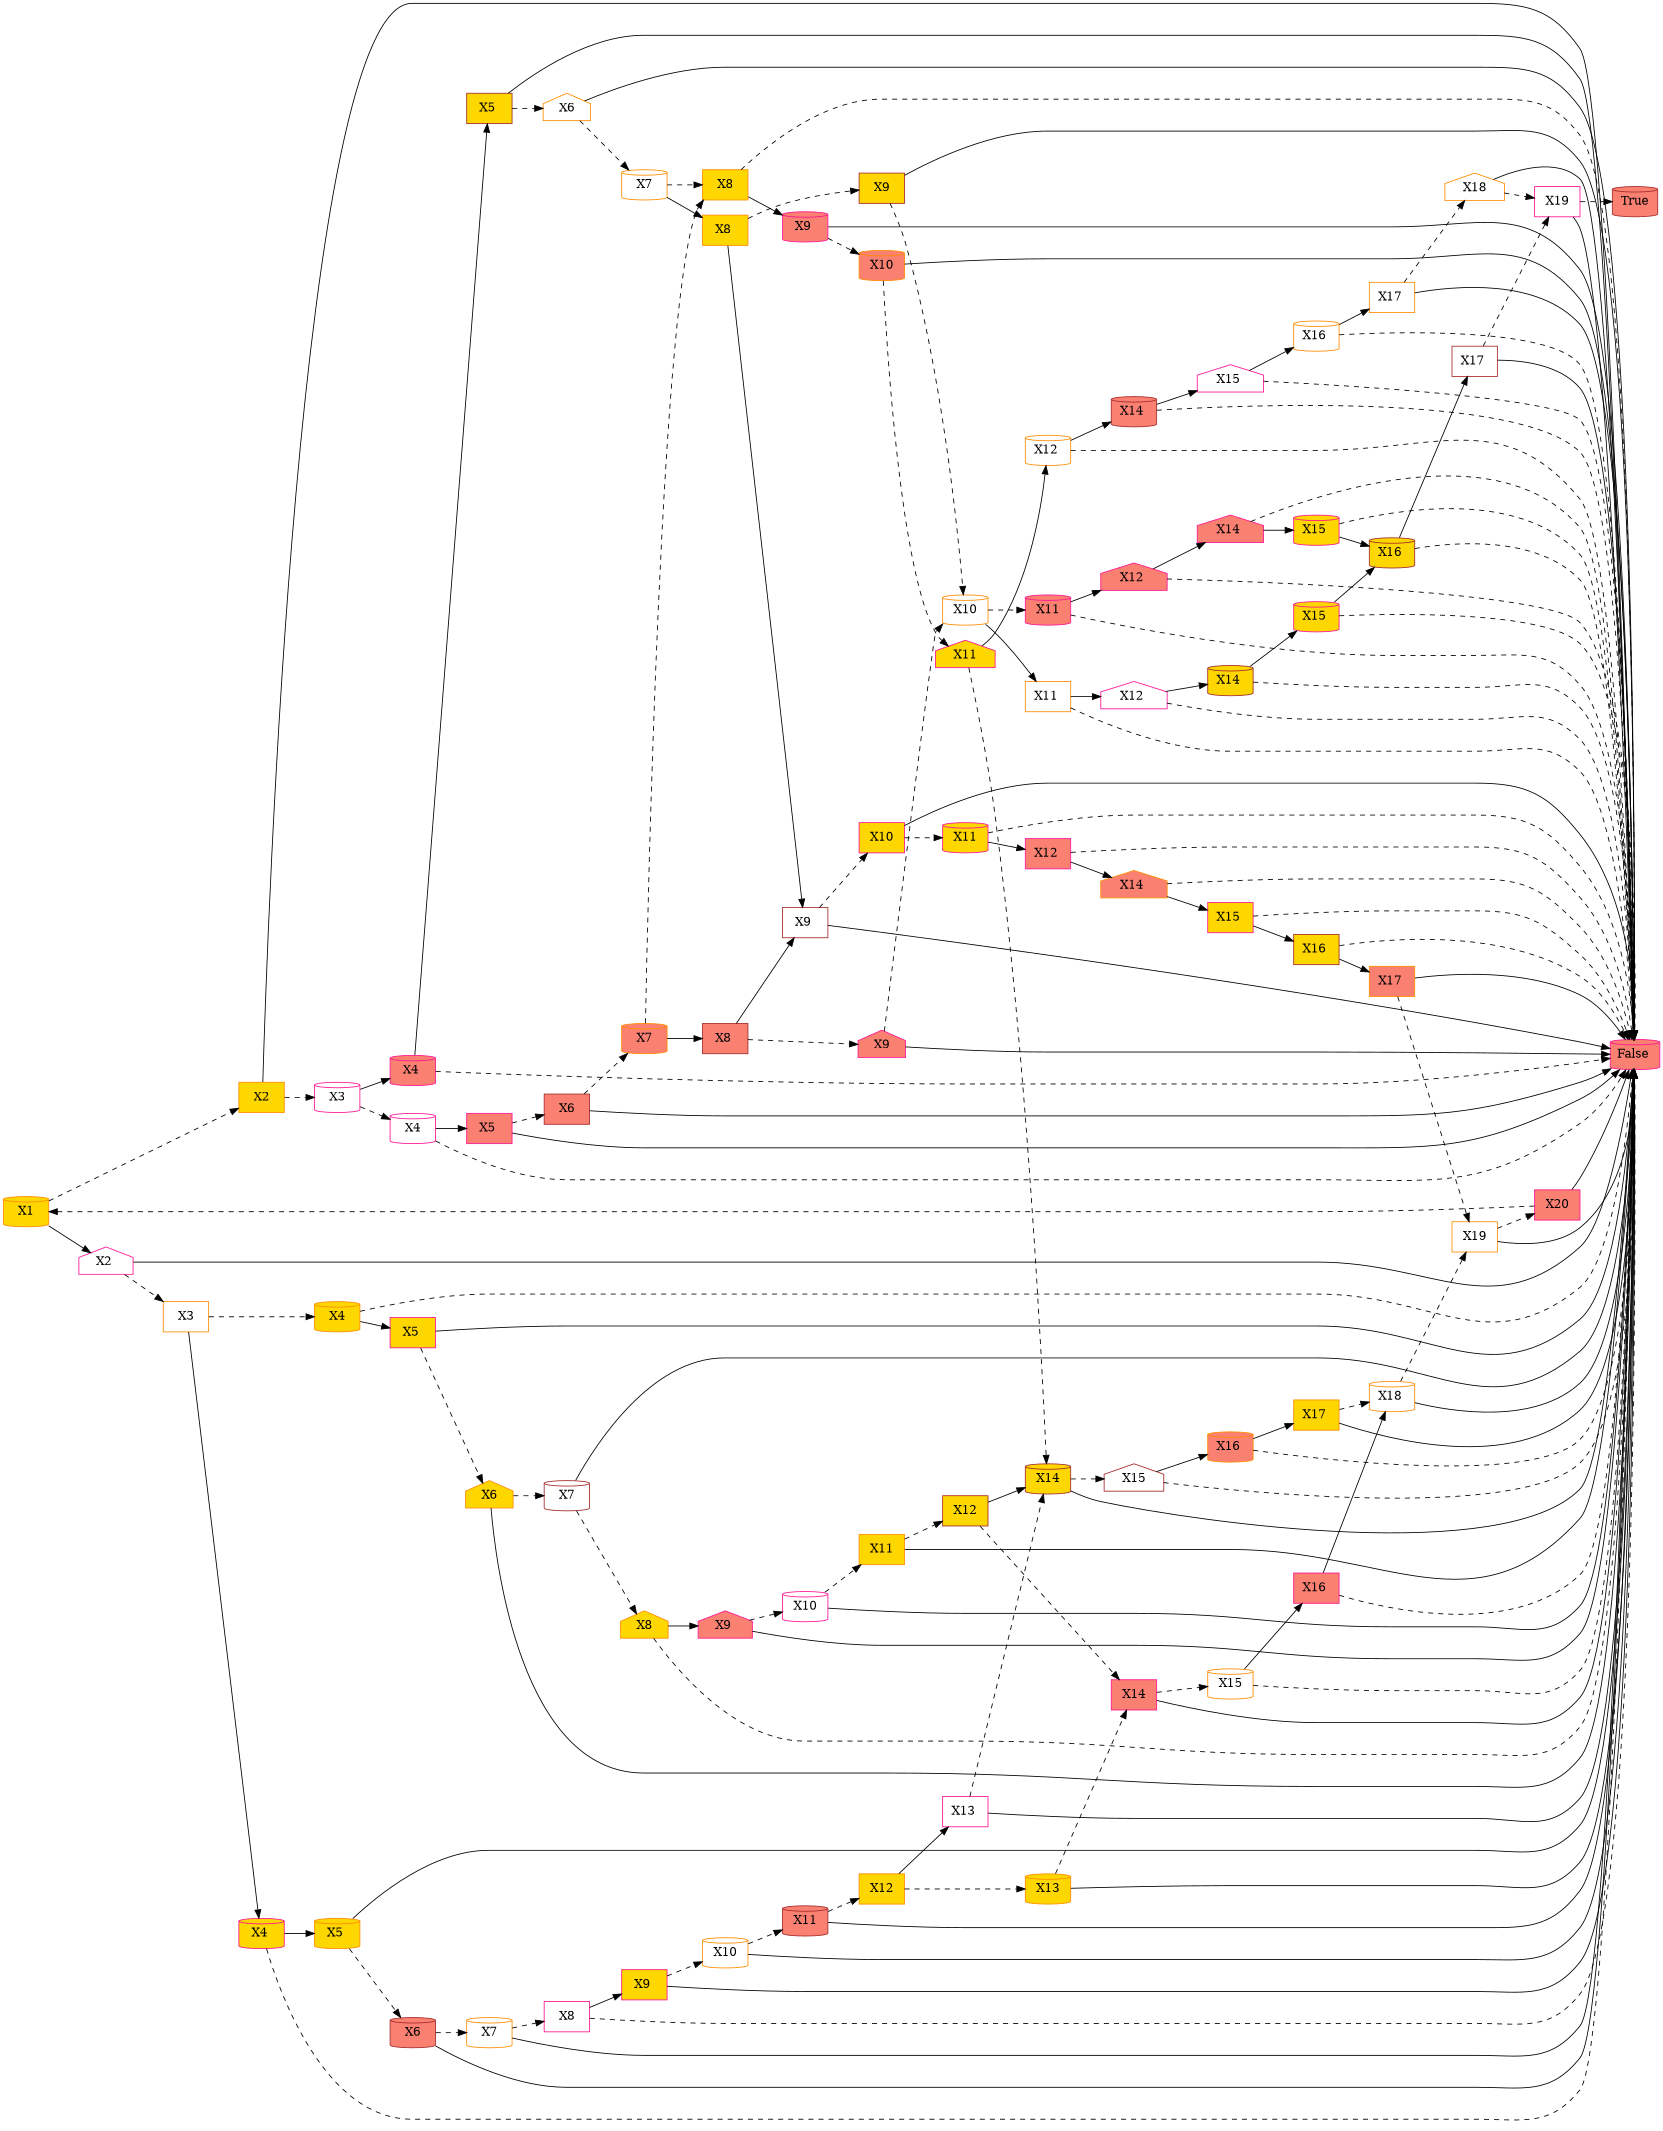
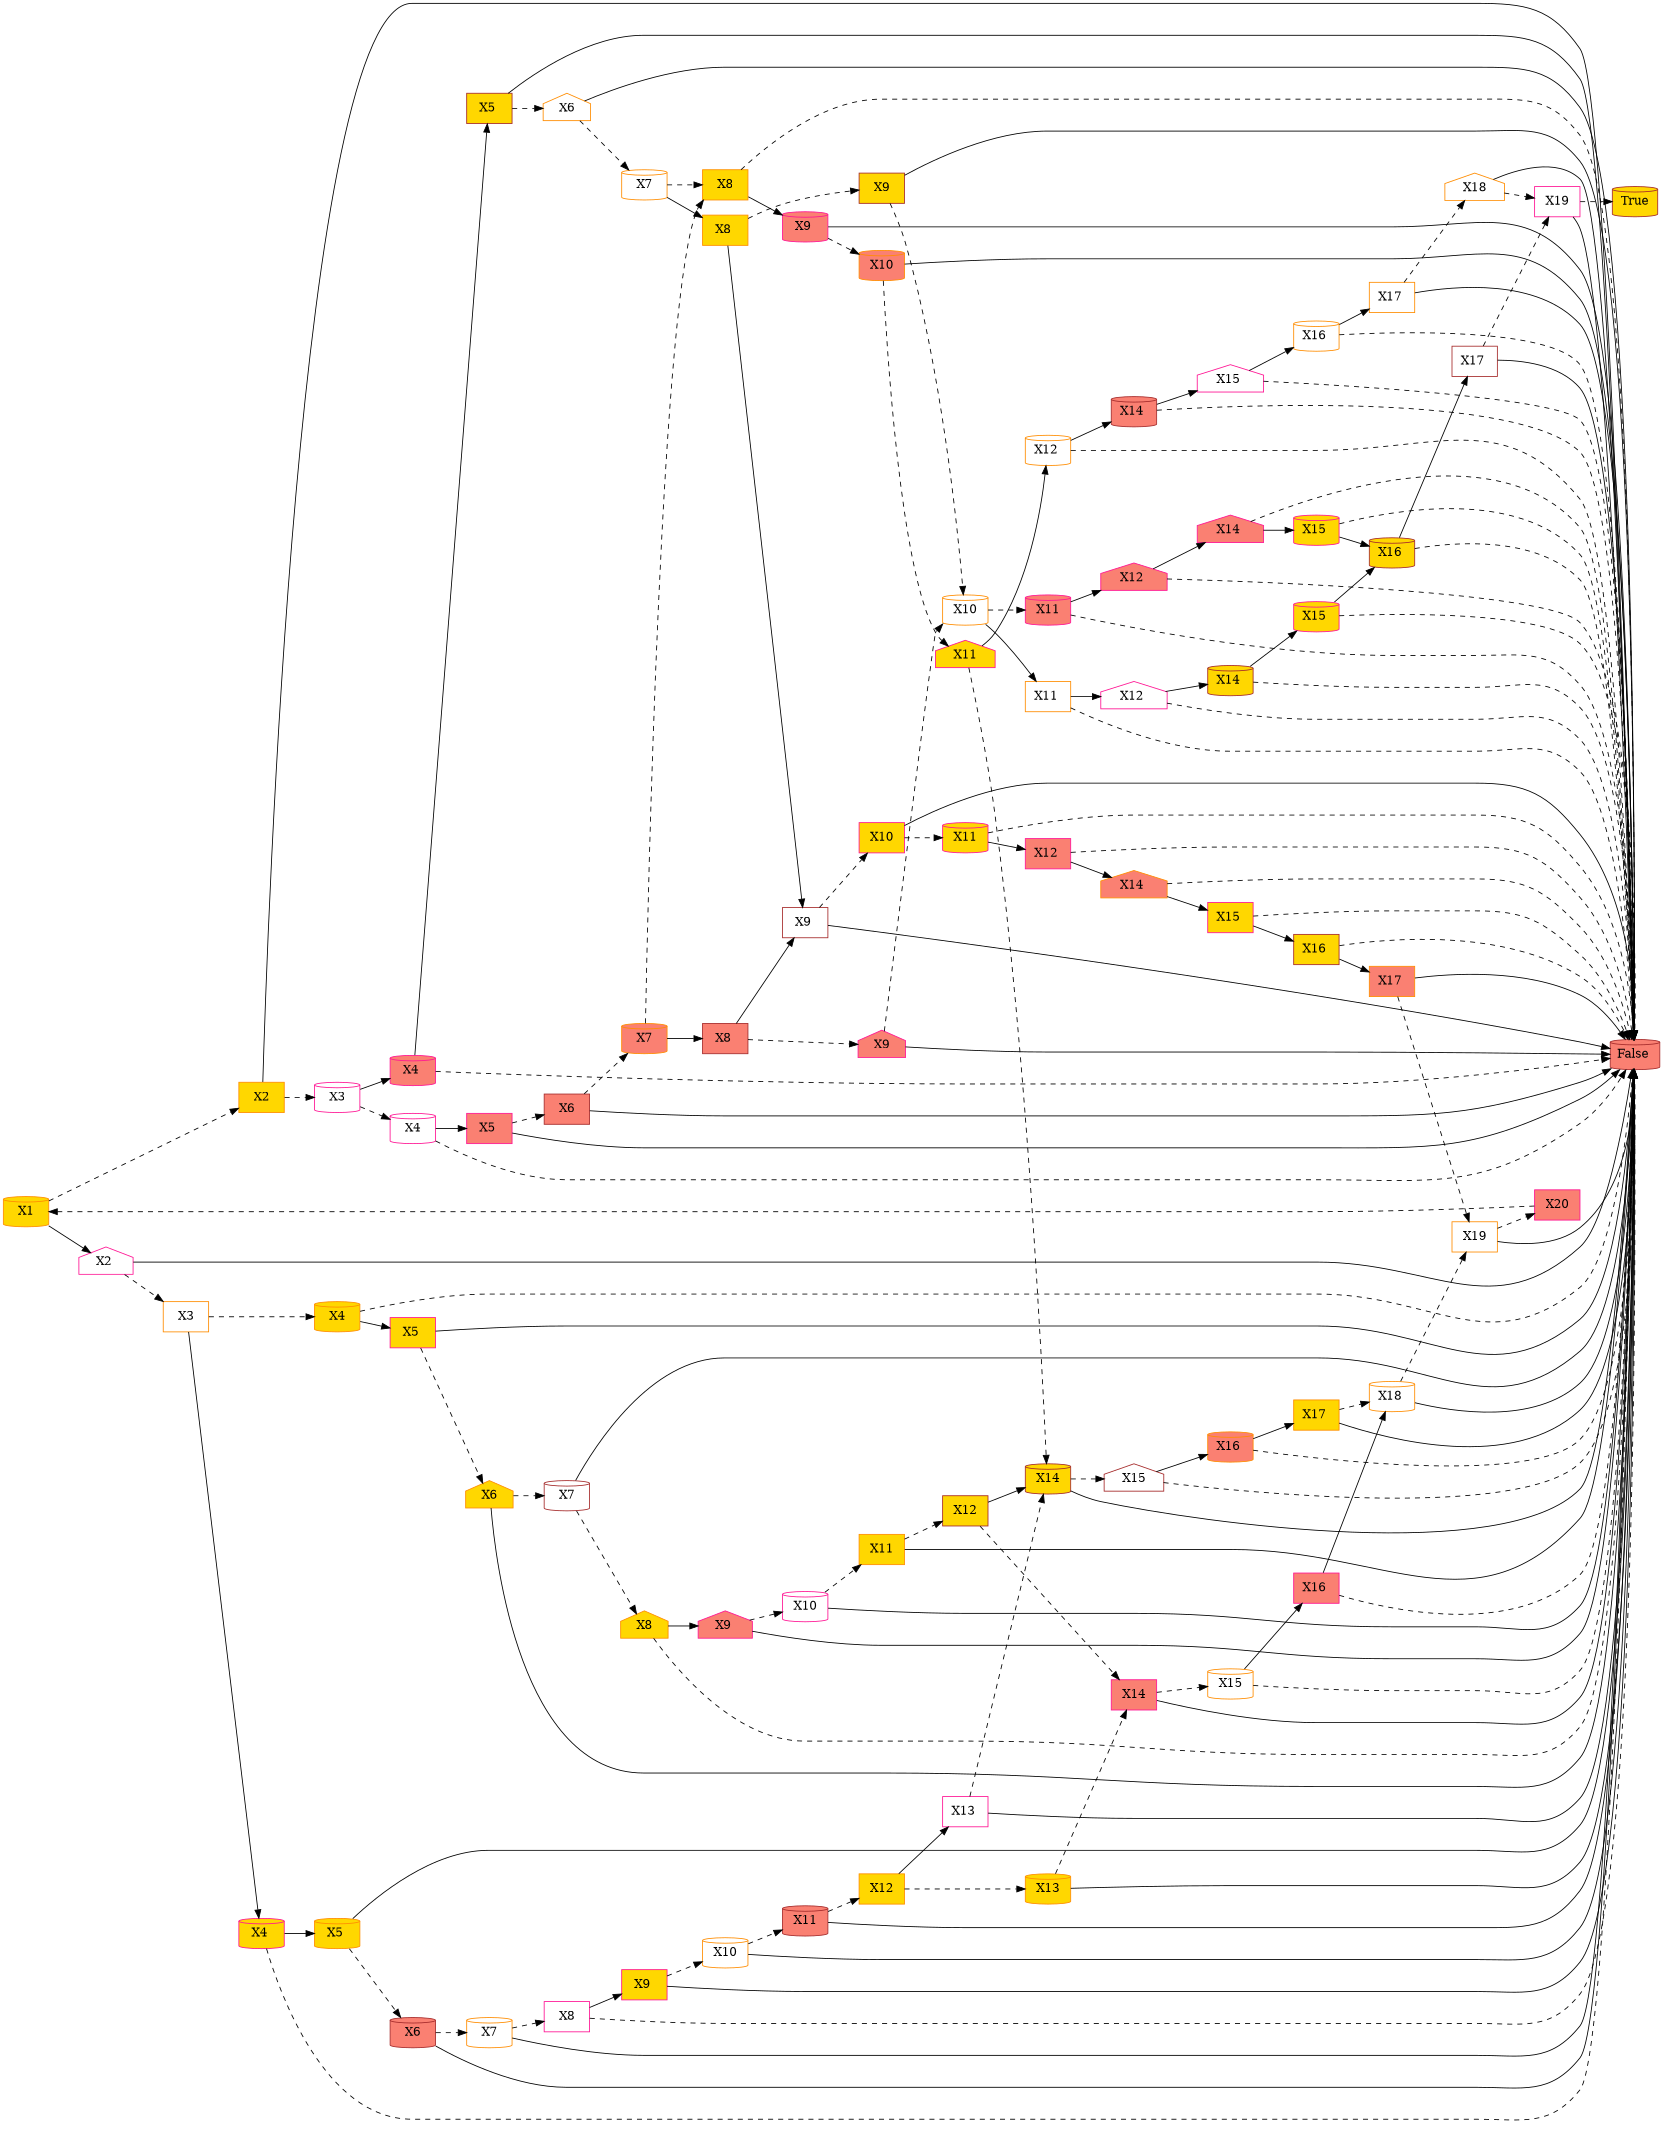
node "True": fillcolor salmon -> gold
node "False": color deeppink -> brown
edge "X20" -> "False": removed
